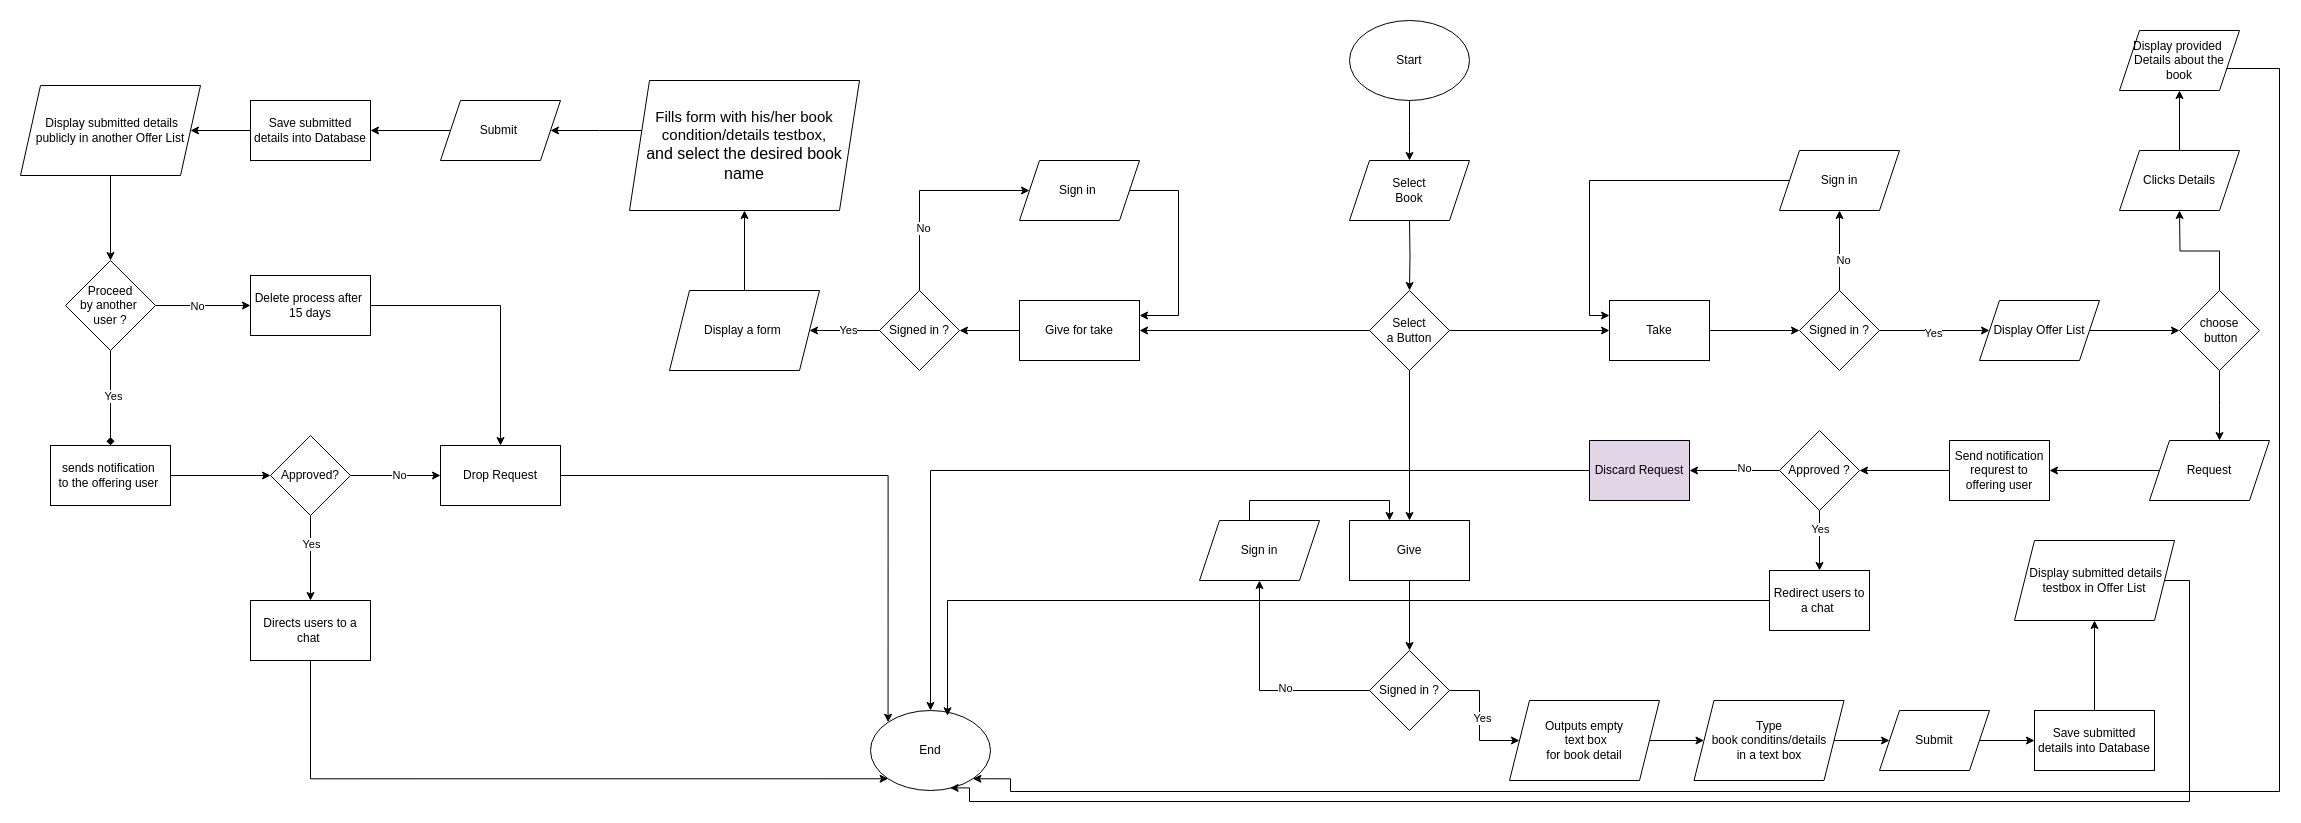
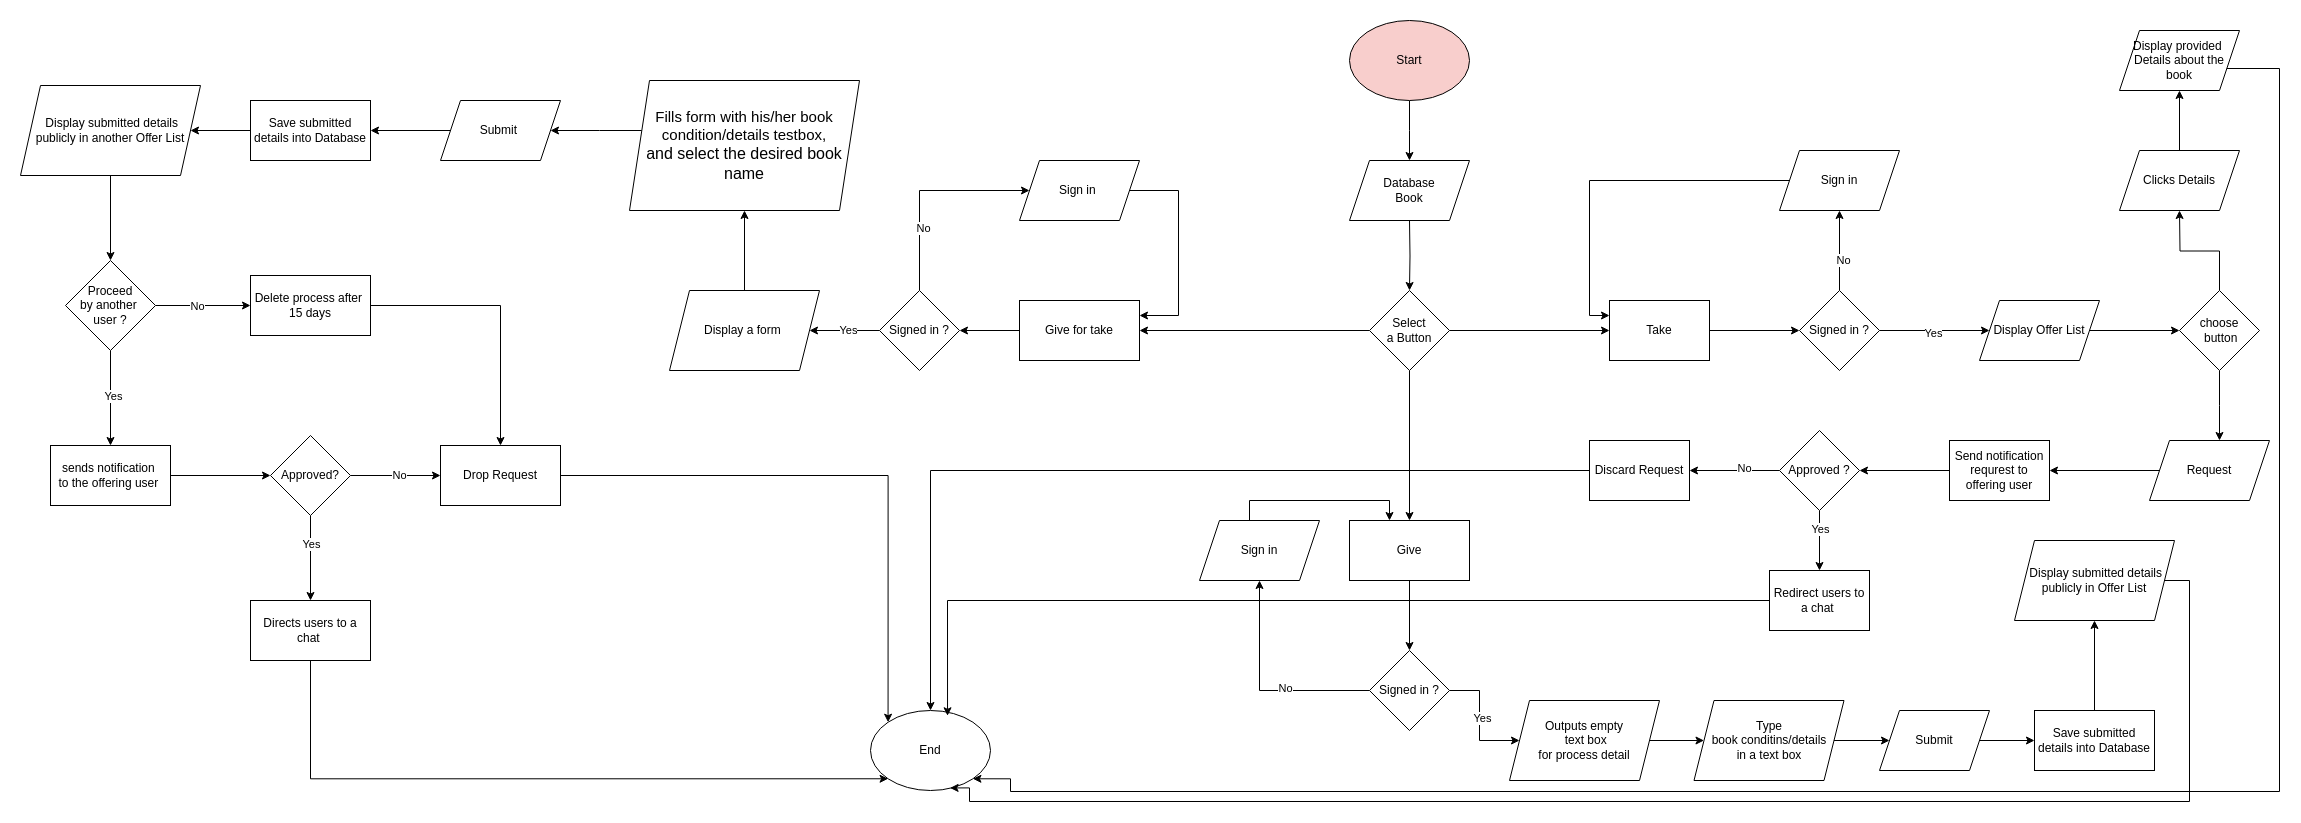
node "Start": fillcolor #ffffff -> #f8cecc
node "Select Book": label "Select Book" -> "Database Book"
edge "Proceed by another user ?" -> "sends notification to the offering user": arrowhead diamond -> classic
node "Discard Request": fillcolor #e1d5e7 -> #ffffff
node "Display submitted details testbox in Offer List": label "Display submitted details testbox in Offer List" -> "Display submitted details publicly in Offer List"
node "Outputs empty text box for book detail": label "Outputs empty text box for book detail" -> "Outputs empty text box for process detail"
